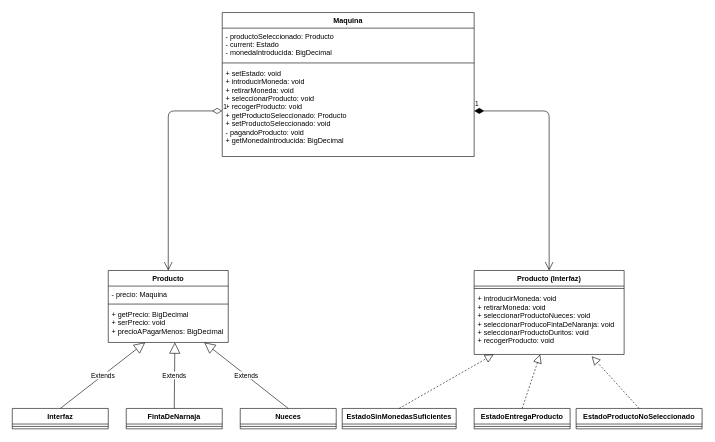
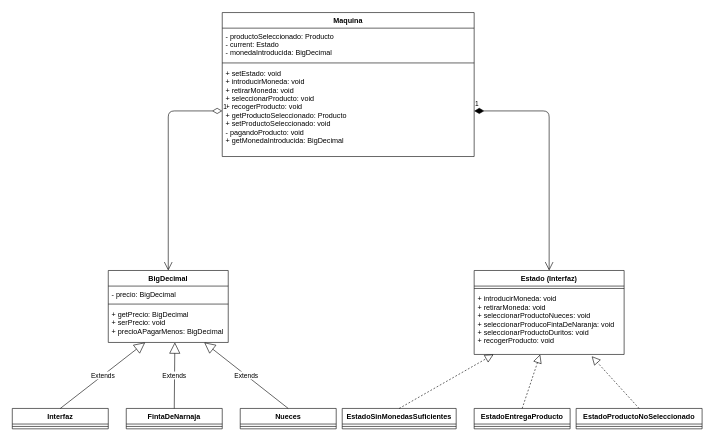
node "Producto": label "Producto" -> "BigDecimal"
node "Producto (Interfaz)": label "Producto (Interfaz)" -> "Estado (Interfaz)"
node "- precio: Maquina": label "- precio: Maquina" -> "- precio: BigDecimal"
